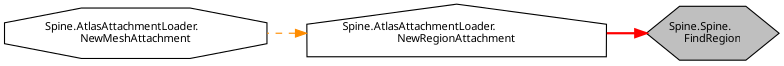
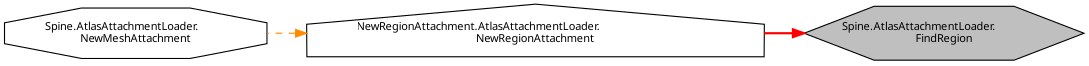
node "Spine.AtlasAttachmentLoader. NewRegionAttachment": label "Spine.AtlasAttachmentLoader. NewRegionAttachment" -> "NewRegionAttachment.AtlasAttachmentLoader. NewRegionAttachment"
node "Spine.Spine. FindRegion": label "Spine.Spine. FindRegion" -> "Spine.AtlasAttachmentLoader. FindRegion"
